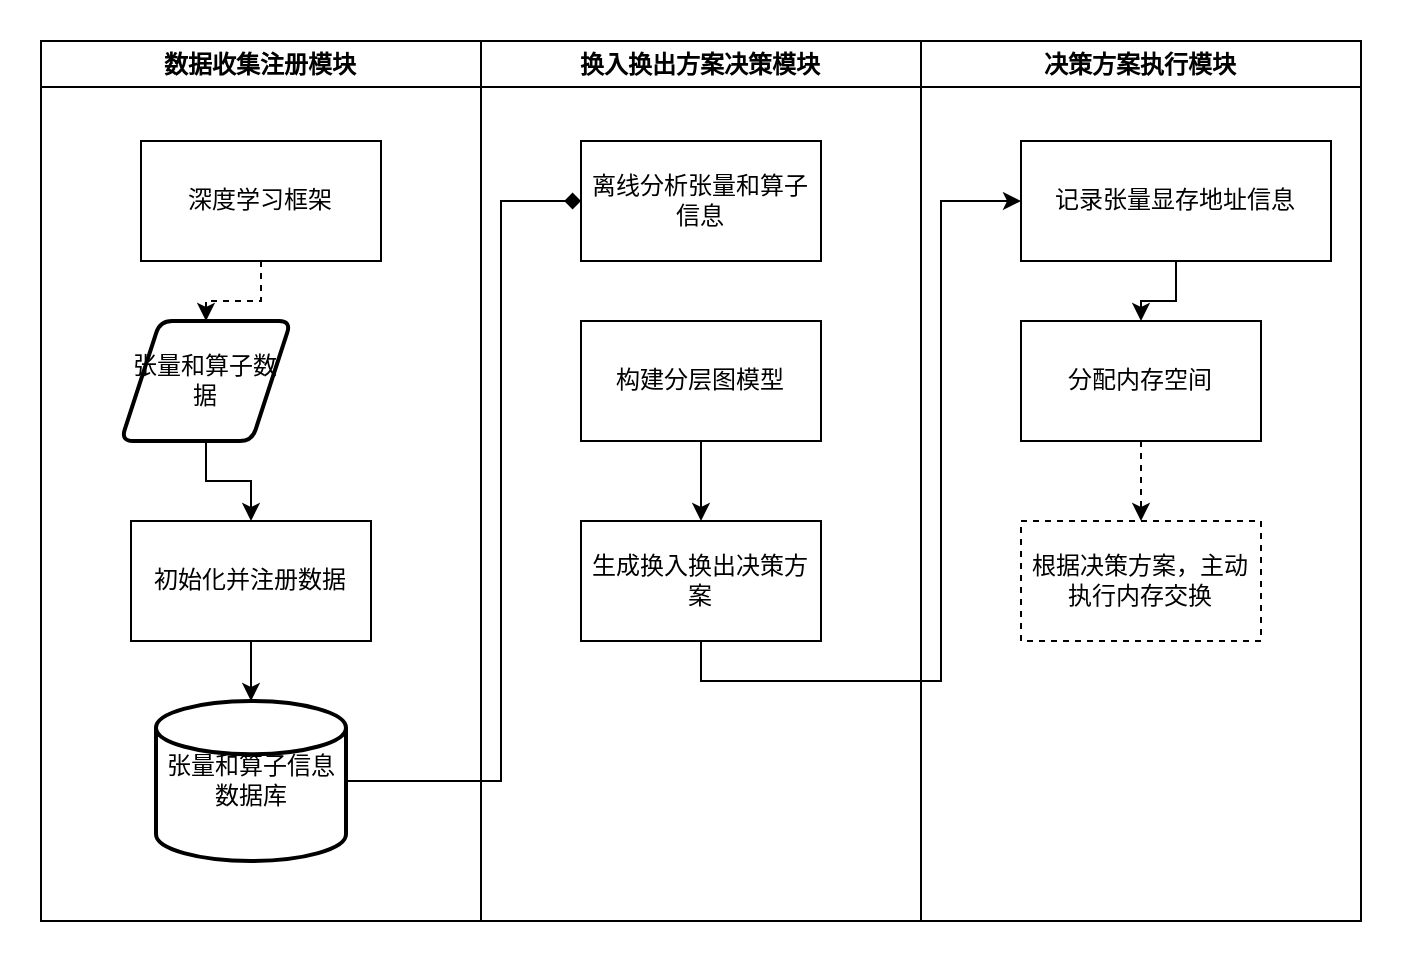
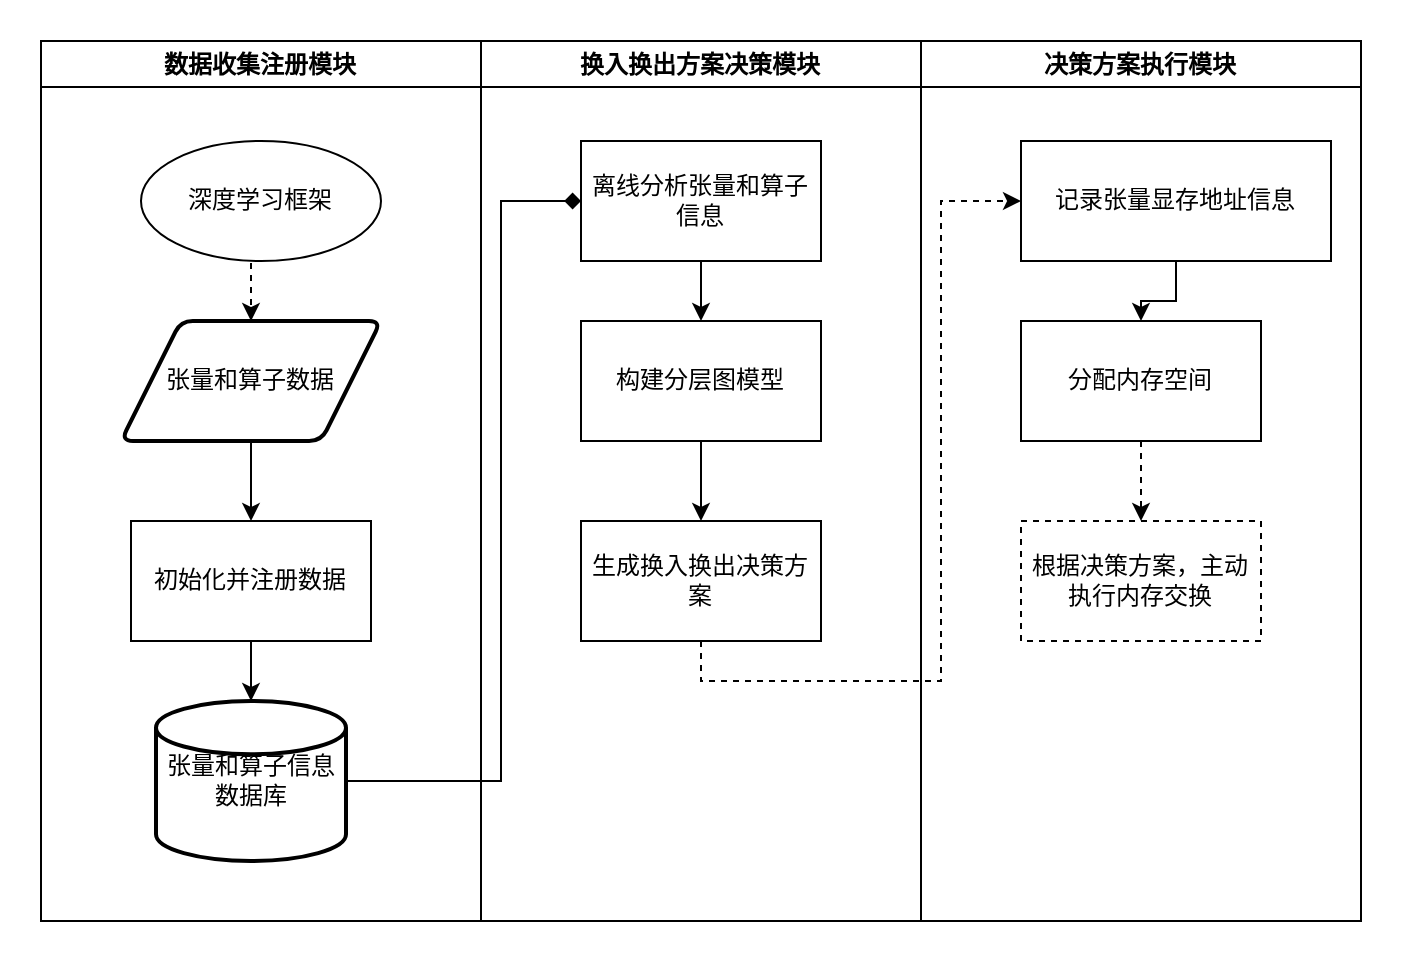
node "深度学习框架": shape rectangle -> ellipse
edge "离线分析张量和算子信息" -> "构建分层图模型": added
node "张量和算子数据": size 170x120 -> 260x120
edge "生成换入换出决策方案" -> "记录张量显存地址信息": style solid -> dashed
